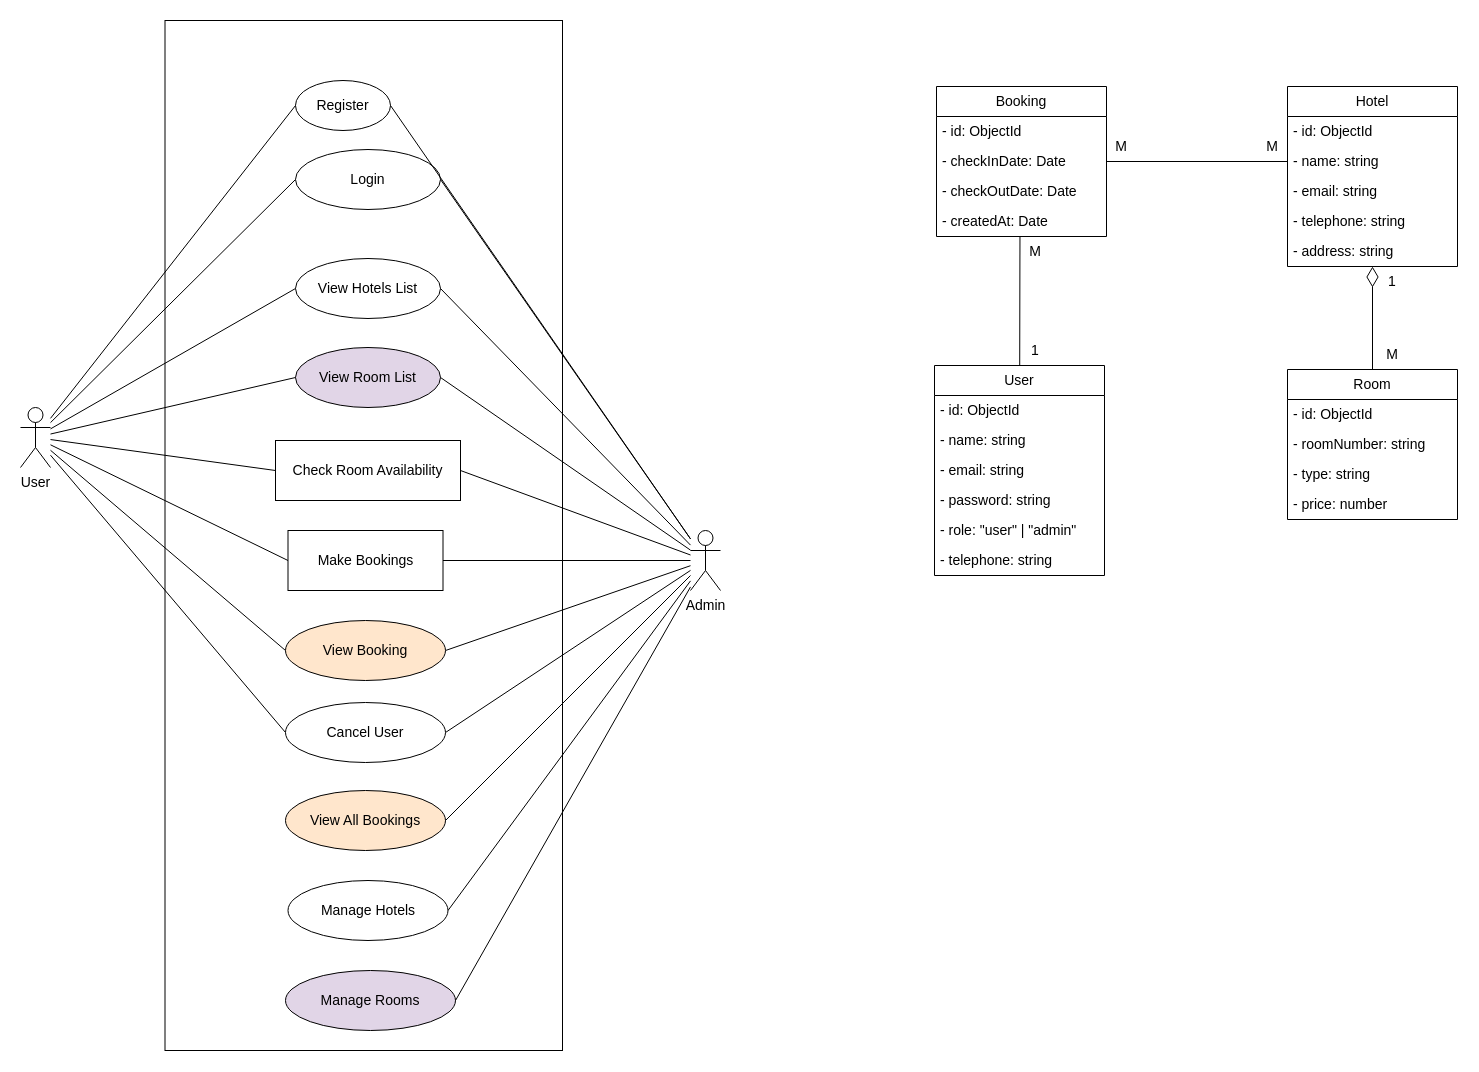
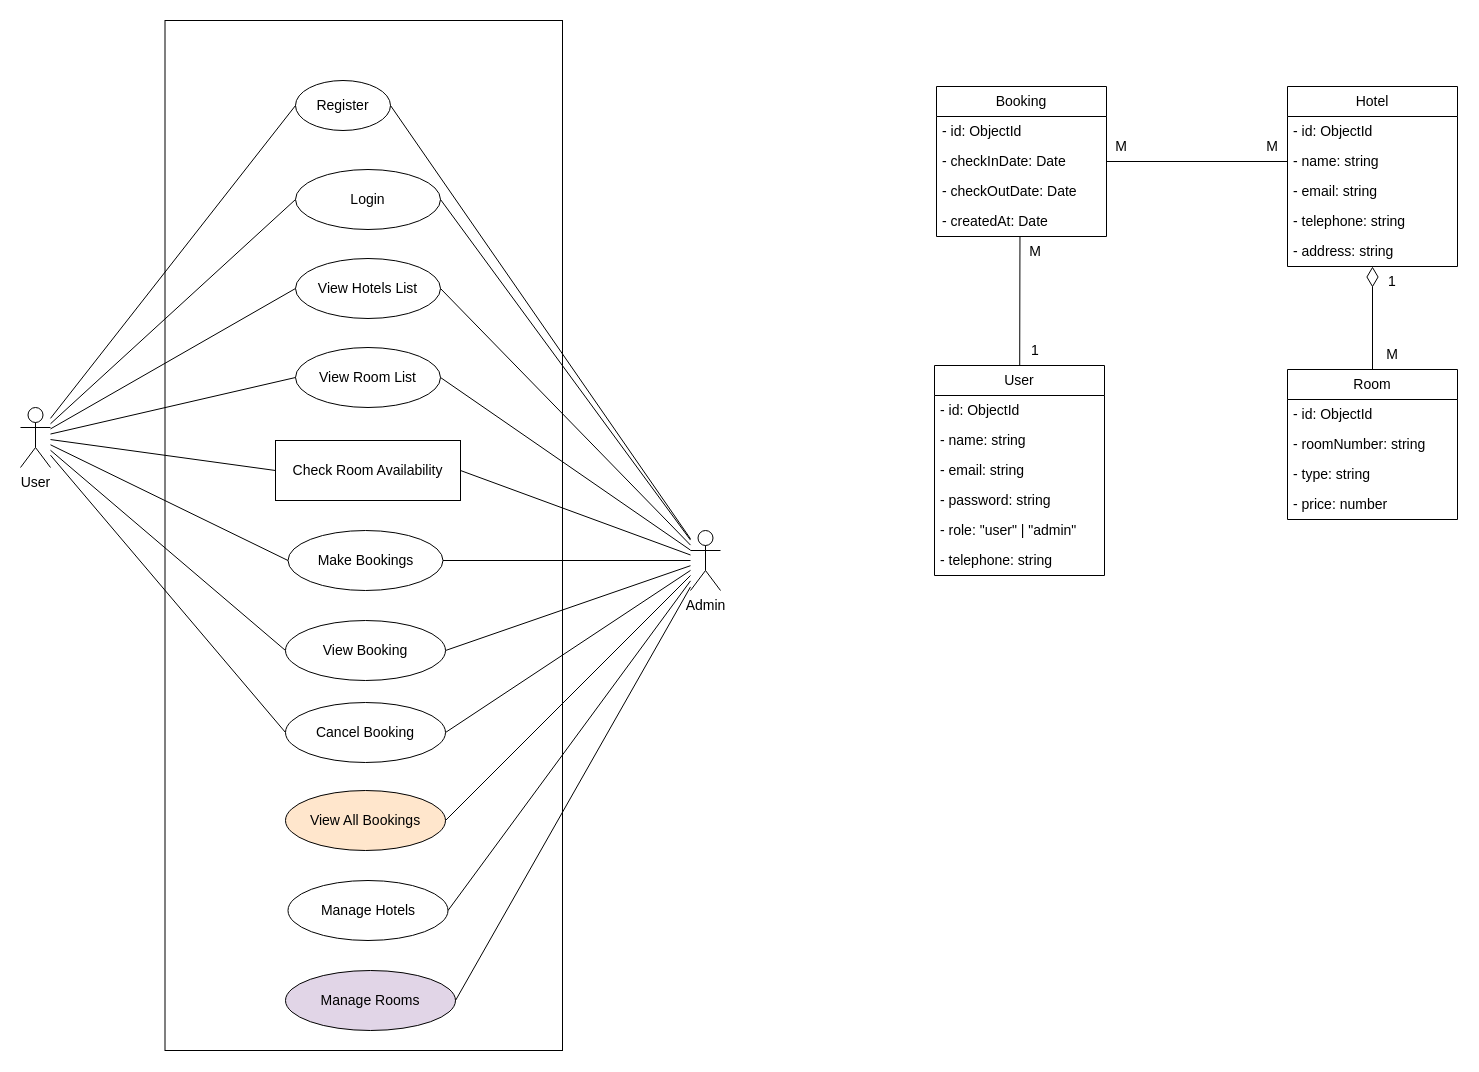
node "Login": moved (368, 180) -> (368, 200)
node "View Room List": fillcolor #e1d5e7 -> #ffffff
node "Make Bookings": shape rectangle -> ellipse
node "View Booking": fillcolor #ffe6cc -> #ffffff
node "Cancel User": label "Cancel User" -> "Cancel Booking"
